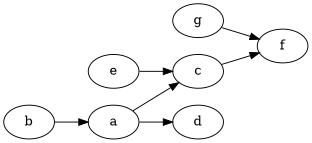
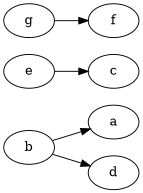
edge "c" -> "f": removed
edge "a" -> "c": removed
edge "a" -> "d": now "b" -> "d"
